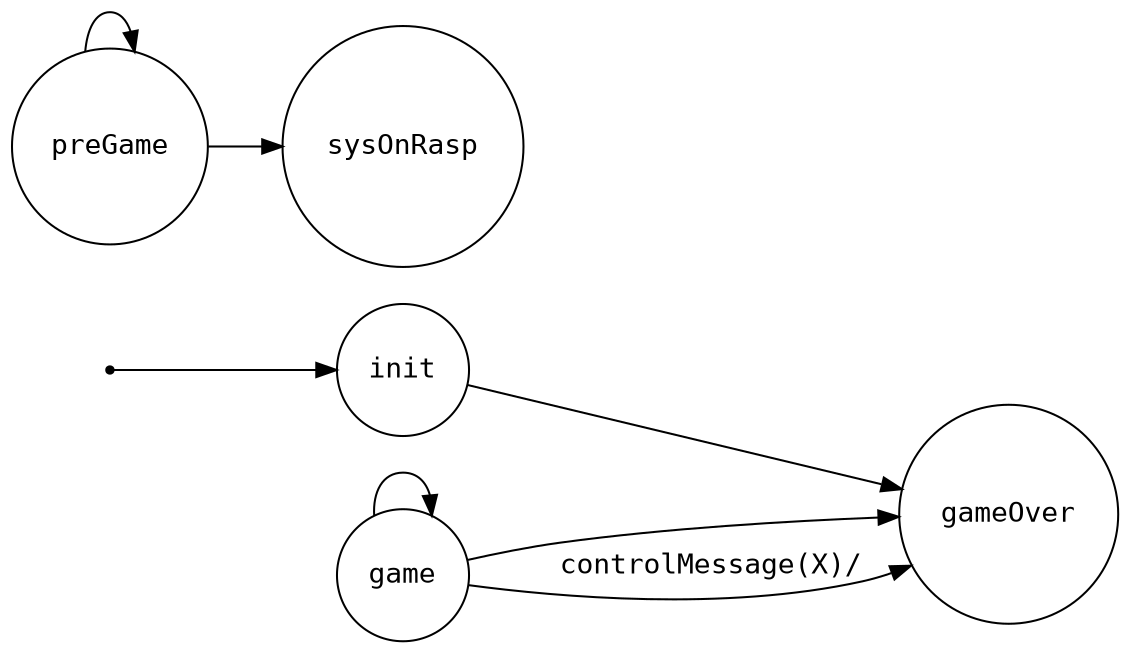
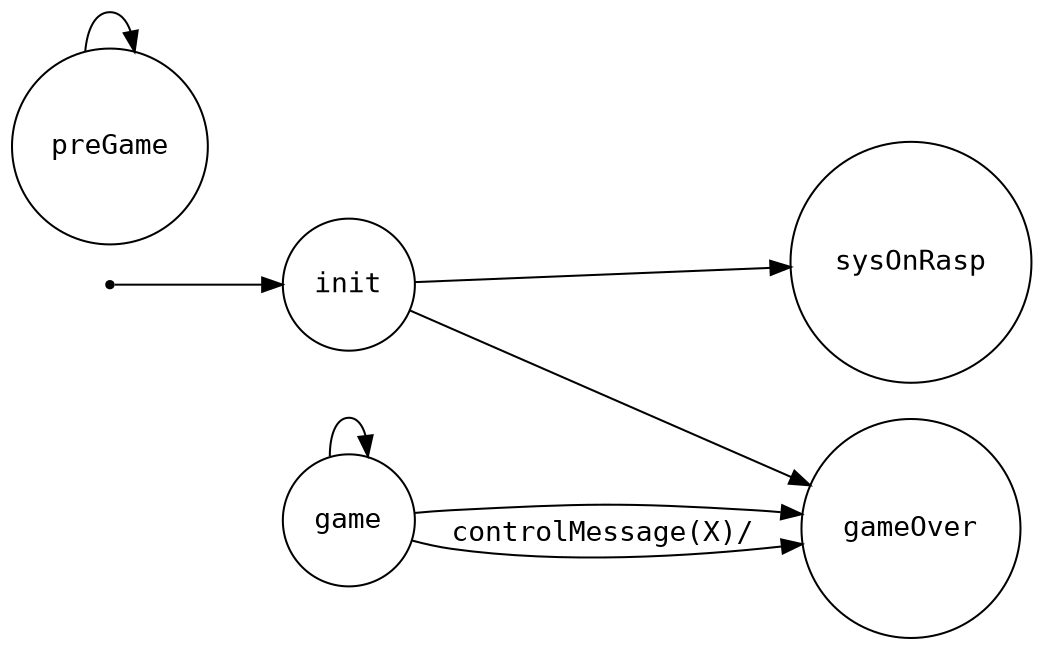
edge "preGame" -> "sysOnRasp": now "init" -> "sysOnRasp"
